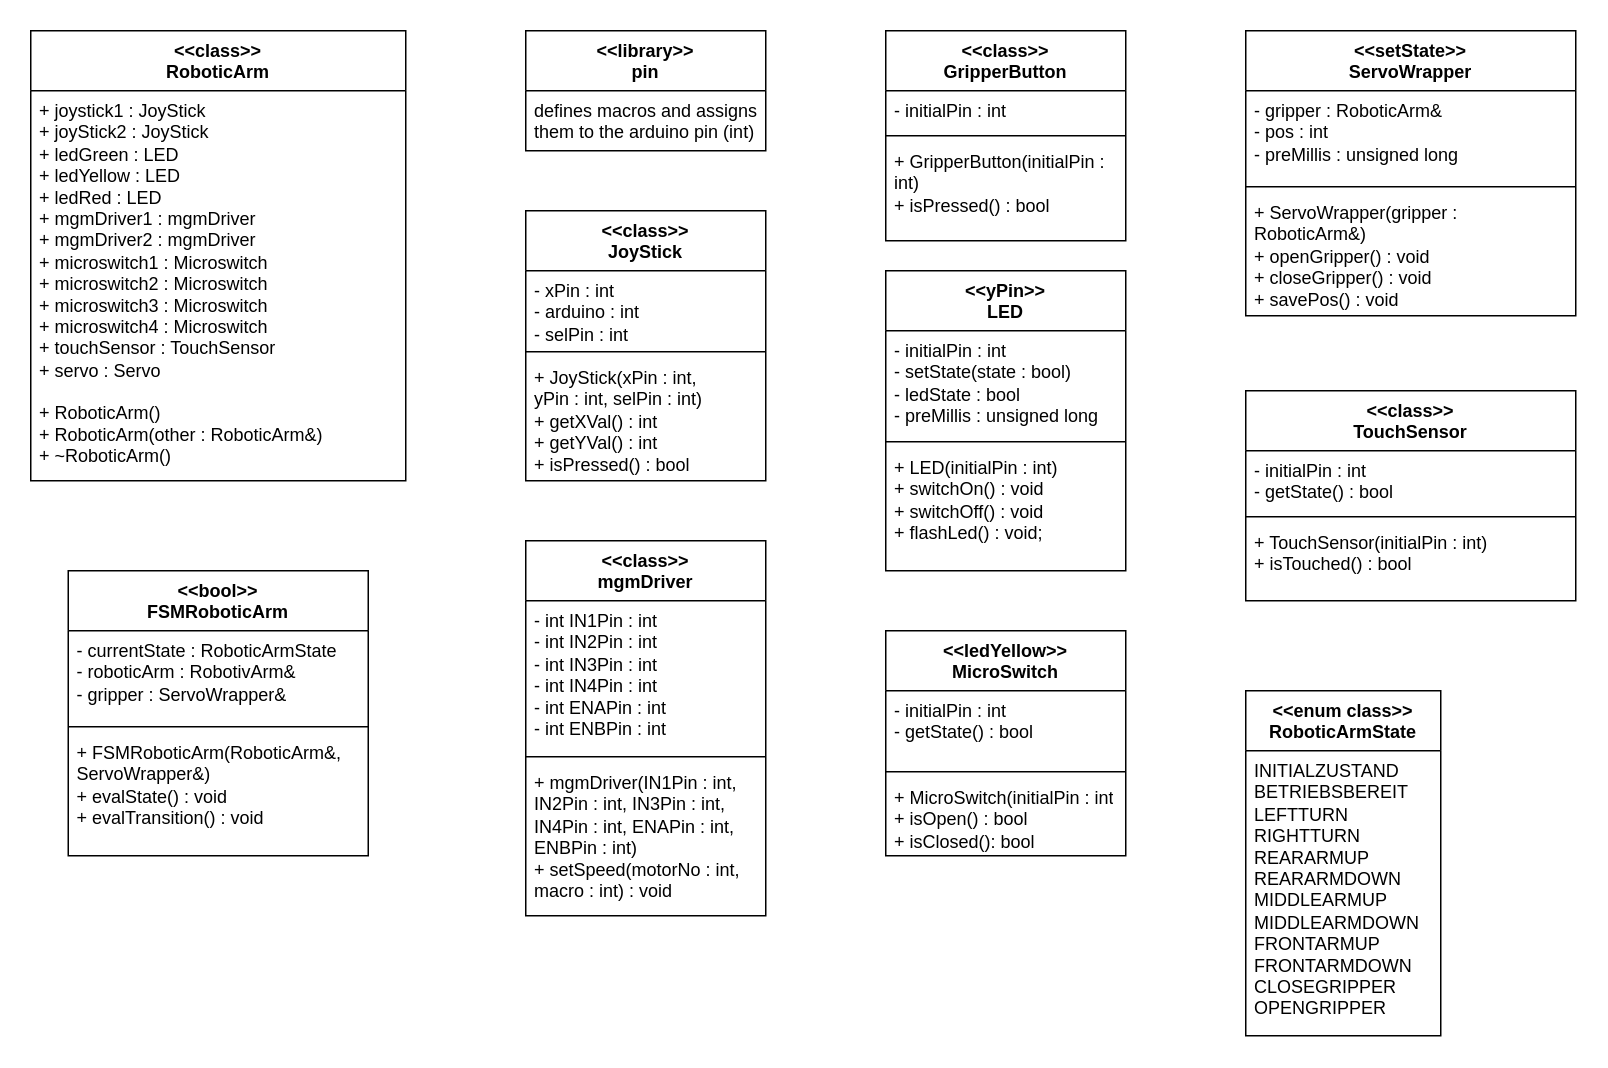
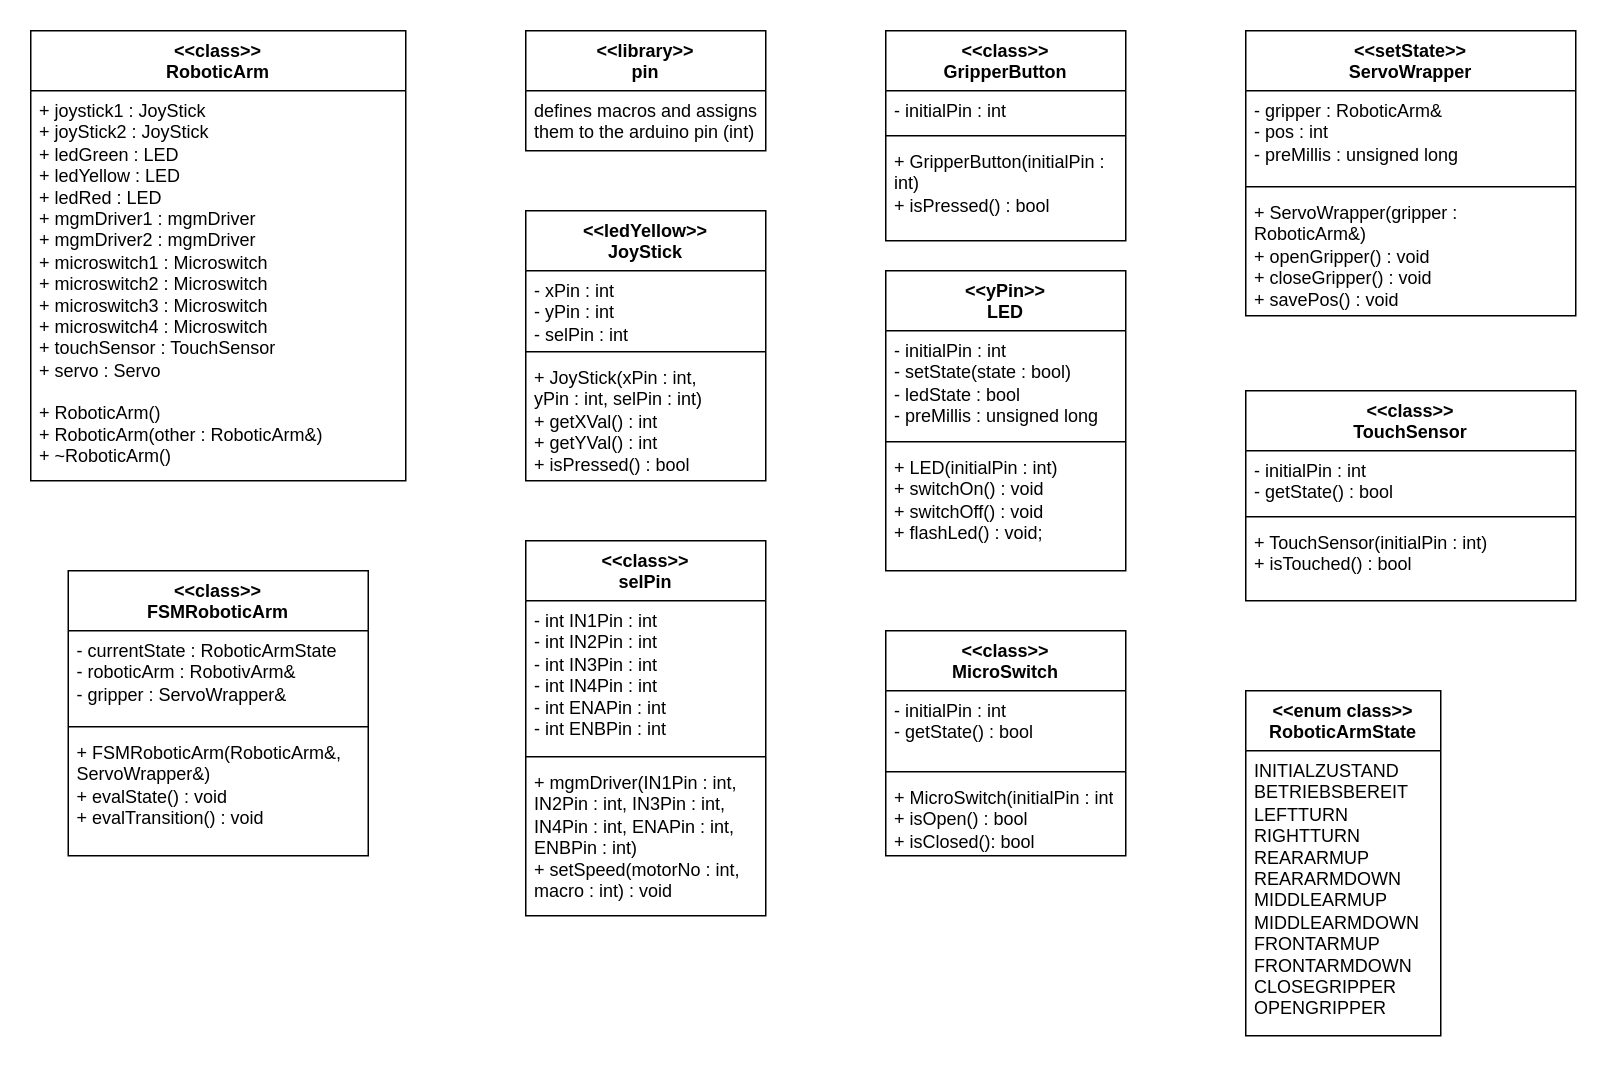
node "<<class>> JoyStick": label "<<class>> JoyStick" -> "<<ledYellow>> JoyStick"
node "- xPin : int - arduino : int - selPin : int": label "- xPin : int - arduino : int - selPin : int" -> "- xPin : int - yPin : int - selPin : int"
node "<<class>> mgmDriver": label "<<class>> mgmDriver" -> "<<class>> selPin"
node "<<bool>> FSMRoboticArm": label "<<bool>> FSMRoboticArm" -> "<<class>> FSMRoboticArm"
node "<<ledYellow>> MicroSwitch": label "<<ledYellow>> MicroSwitch" -> "<<class>> MicroSwitch"
